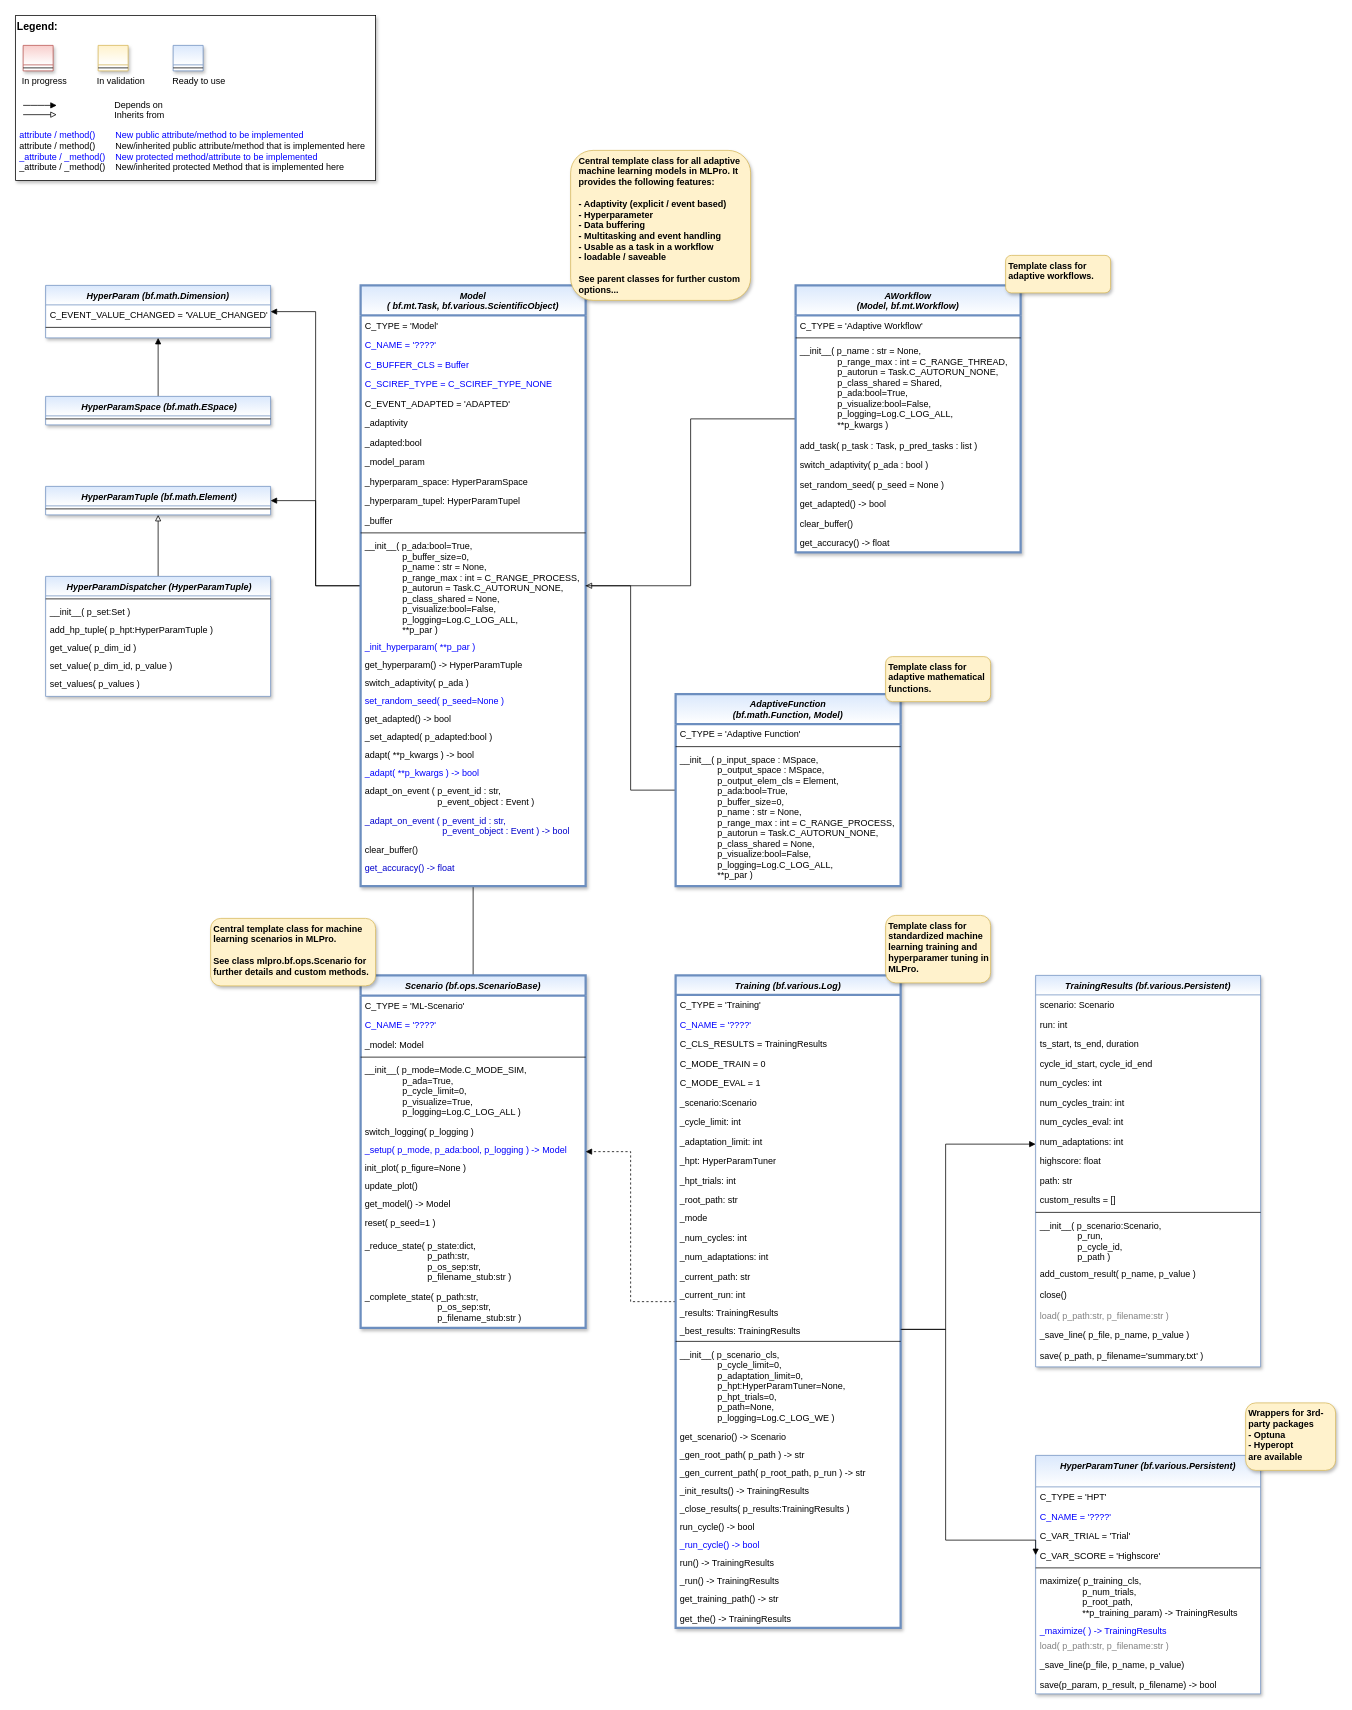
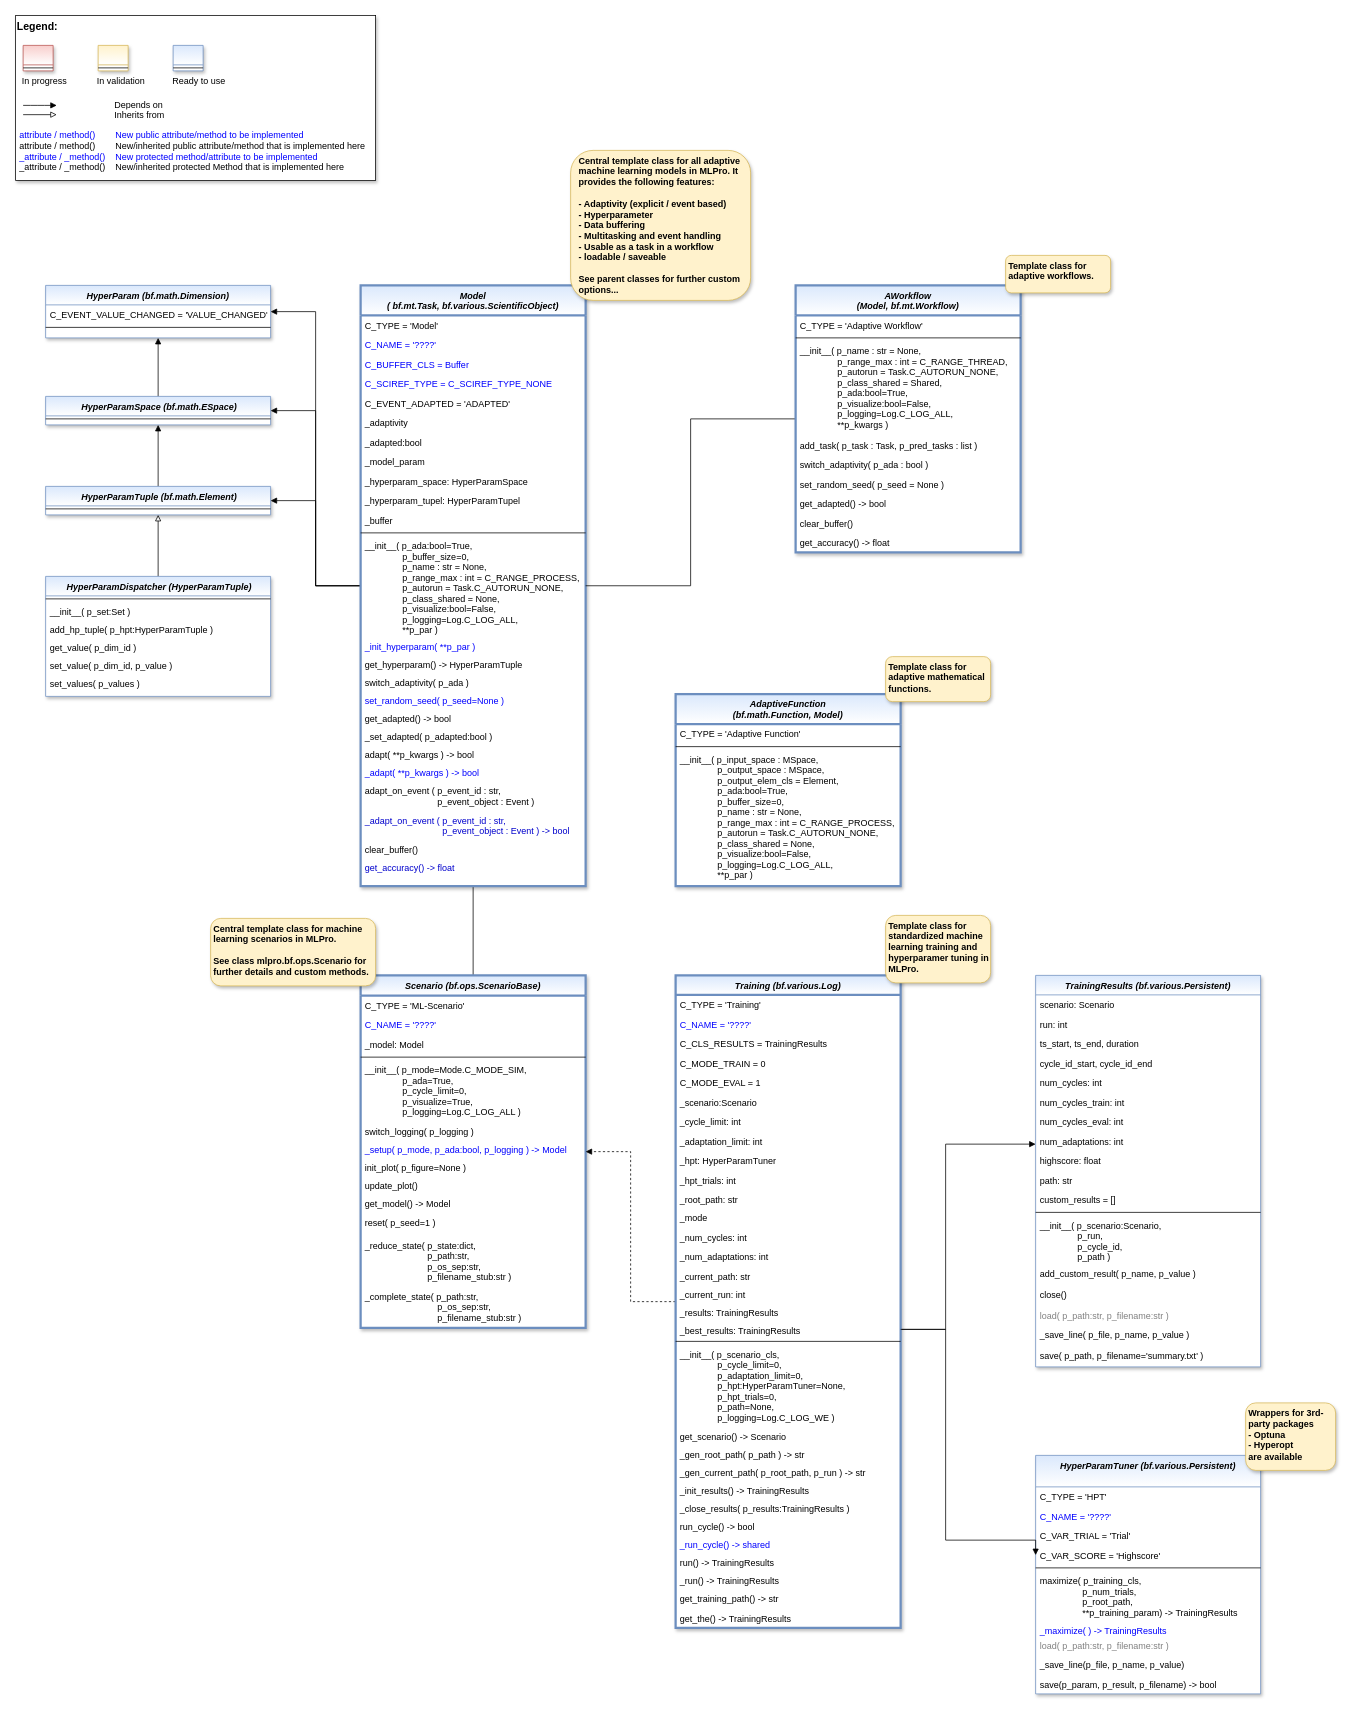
edge "Model ( bf.mt.Task, bf.various.ScientificObject)" -> "HyperParamSpace (bf.math.ESpace)": added
edge "HyperParamTuple (bf.math.Element)" -> "HyperParamSpace (bf.math.ESpace)": added
edge "AdaptiveFunction (bf.math.Function, Model)" -> "Model ( bf.mt.Task, bf.various.ScientificObject)": removed
node "_run_cycle() -> bool": label "_run_cycle() -> bool" -> "_run_cycle() -> shared"
